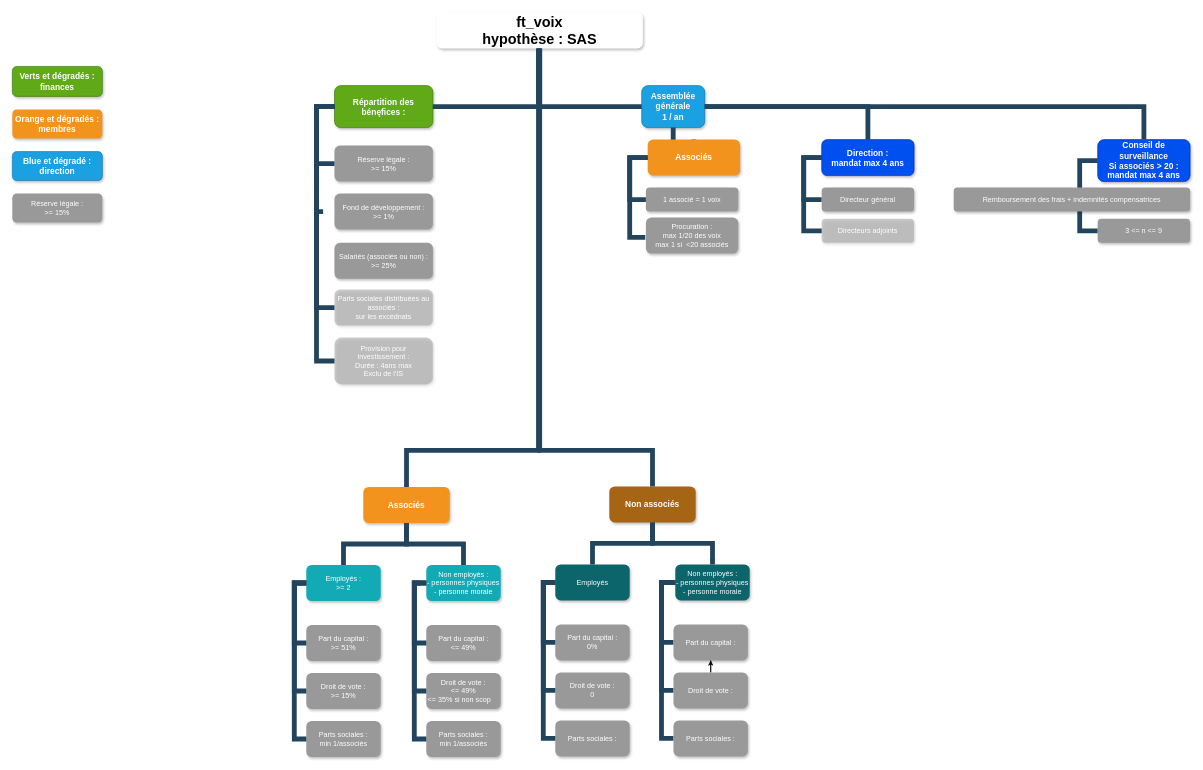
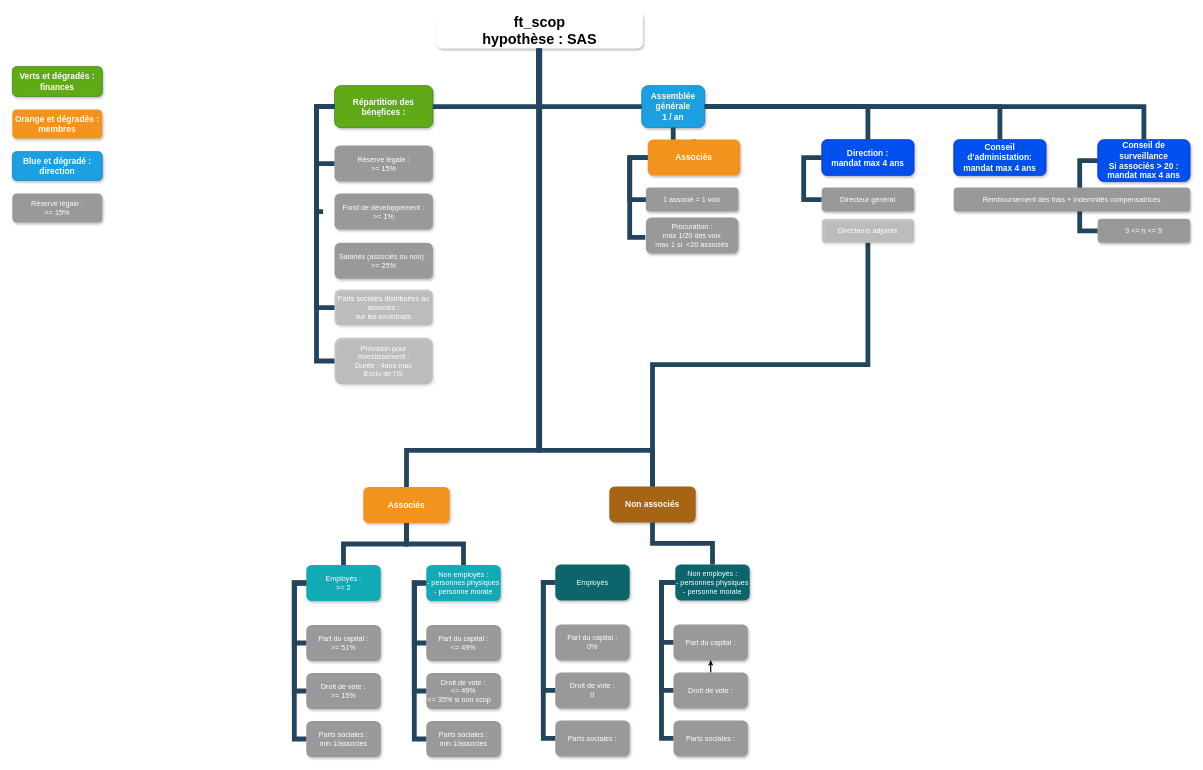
node "ft_voix hypothèse : SAS": label "ft_voix hypothèse : SAS" -> "ft_scop hypothèse : SAS"
edge "Assemblée générale 1 / an" -- "Conseil d'administation: mandat max 4 ans": added
node "Conseil d'administation: mandat max 4 ans": added
edge "Direction : mandat max 4 ans" -- "Directeurs adjoints": removed
edge "Non associés" -- "Employés": now "Non associés" -- "Directeurs adjoints"
edge "Employés" -- "Part du capital : 0%": removed
